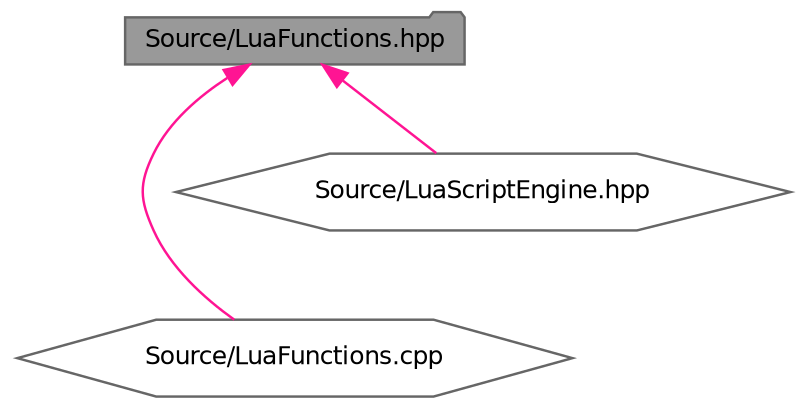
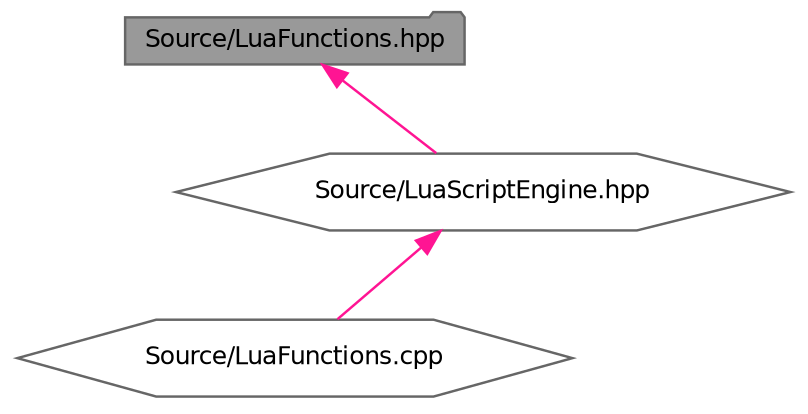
edge "Source/LuaFunctions.cpp" -> "Source/LuaFunctions.hpp": now "Source/LuaFunctions.cpp" -> "Source/LuaScriptEngine.hpp"
